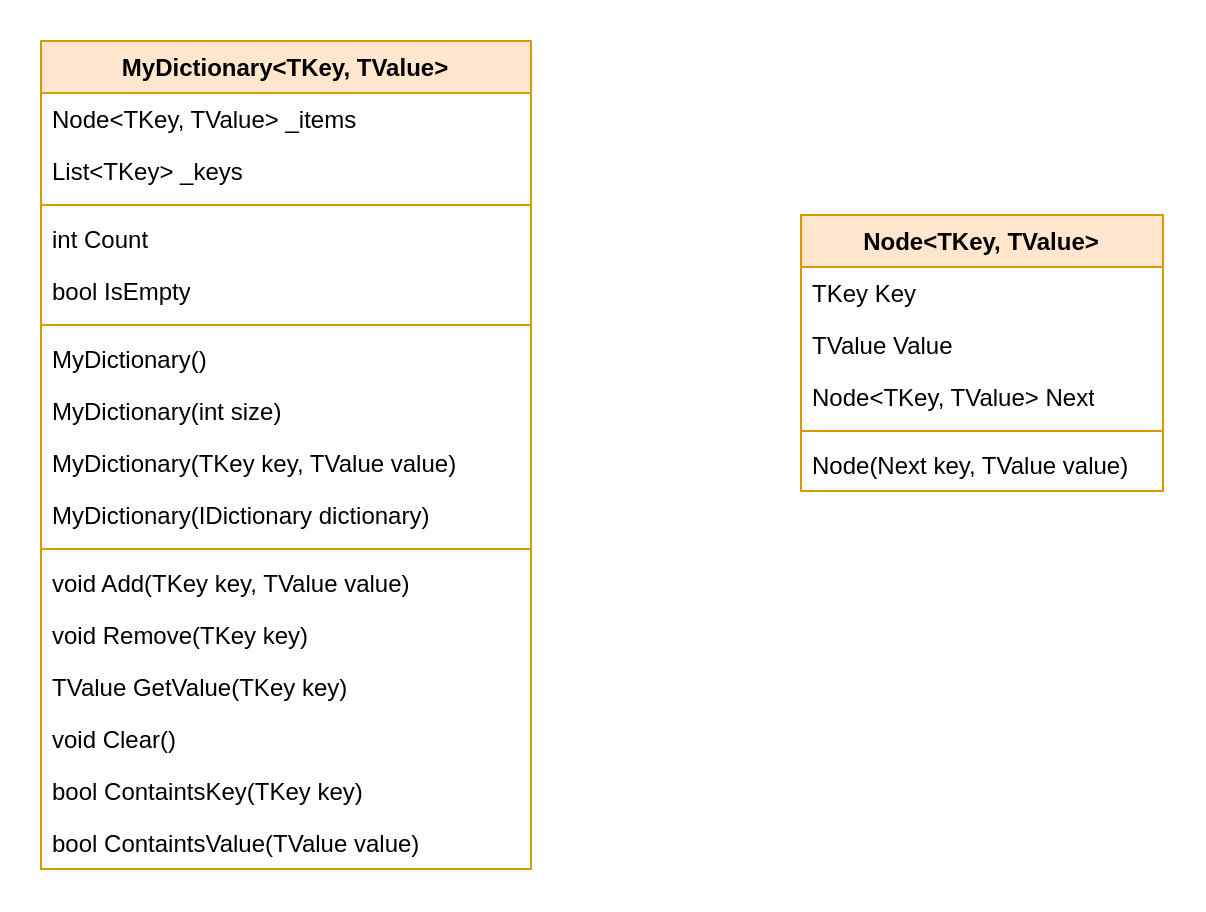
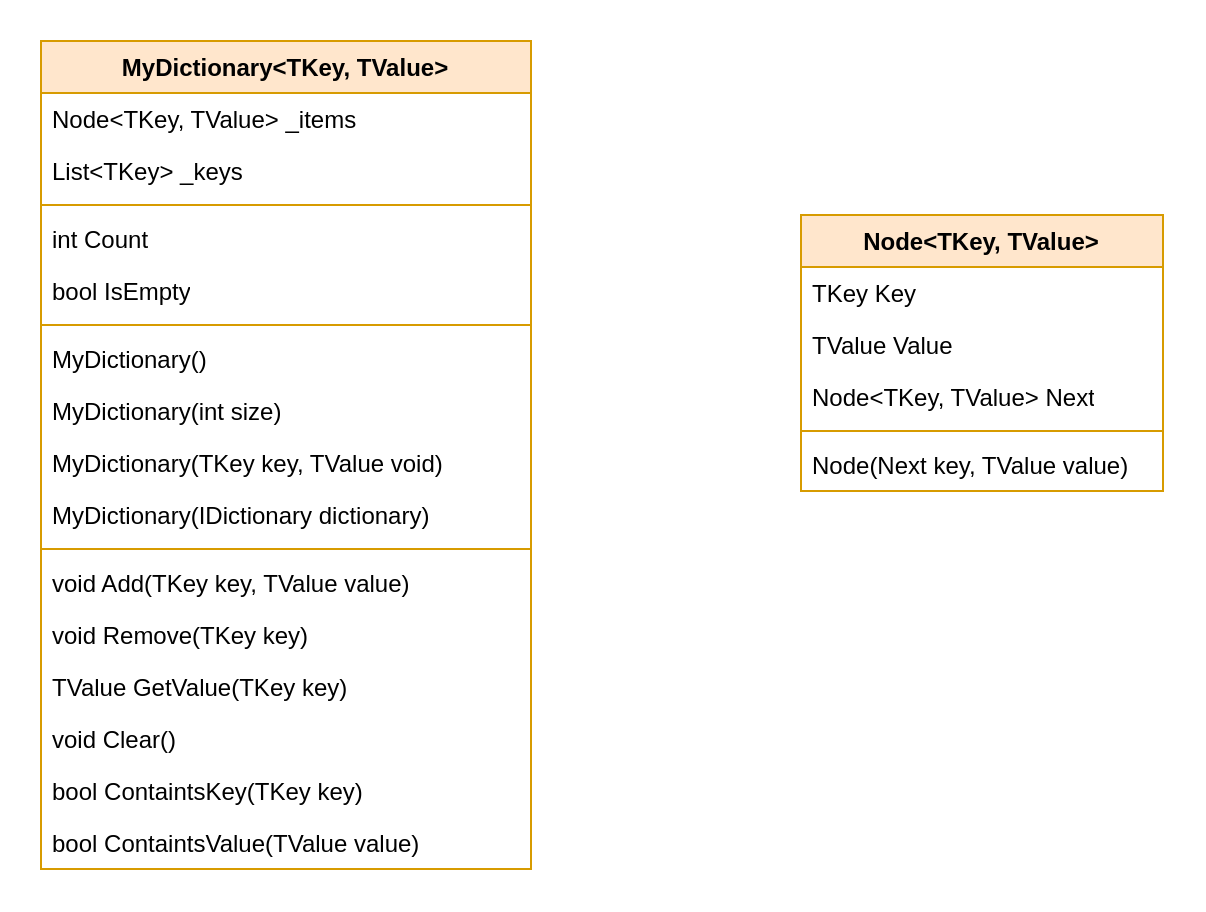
node "MyDictionary(TKey key, TValue value)": label "MyDictionary(TKey key, TValue value)" -> "MyDictionary(TKey key, TValue void)"
